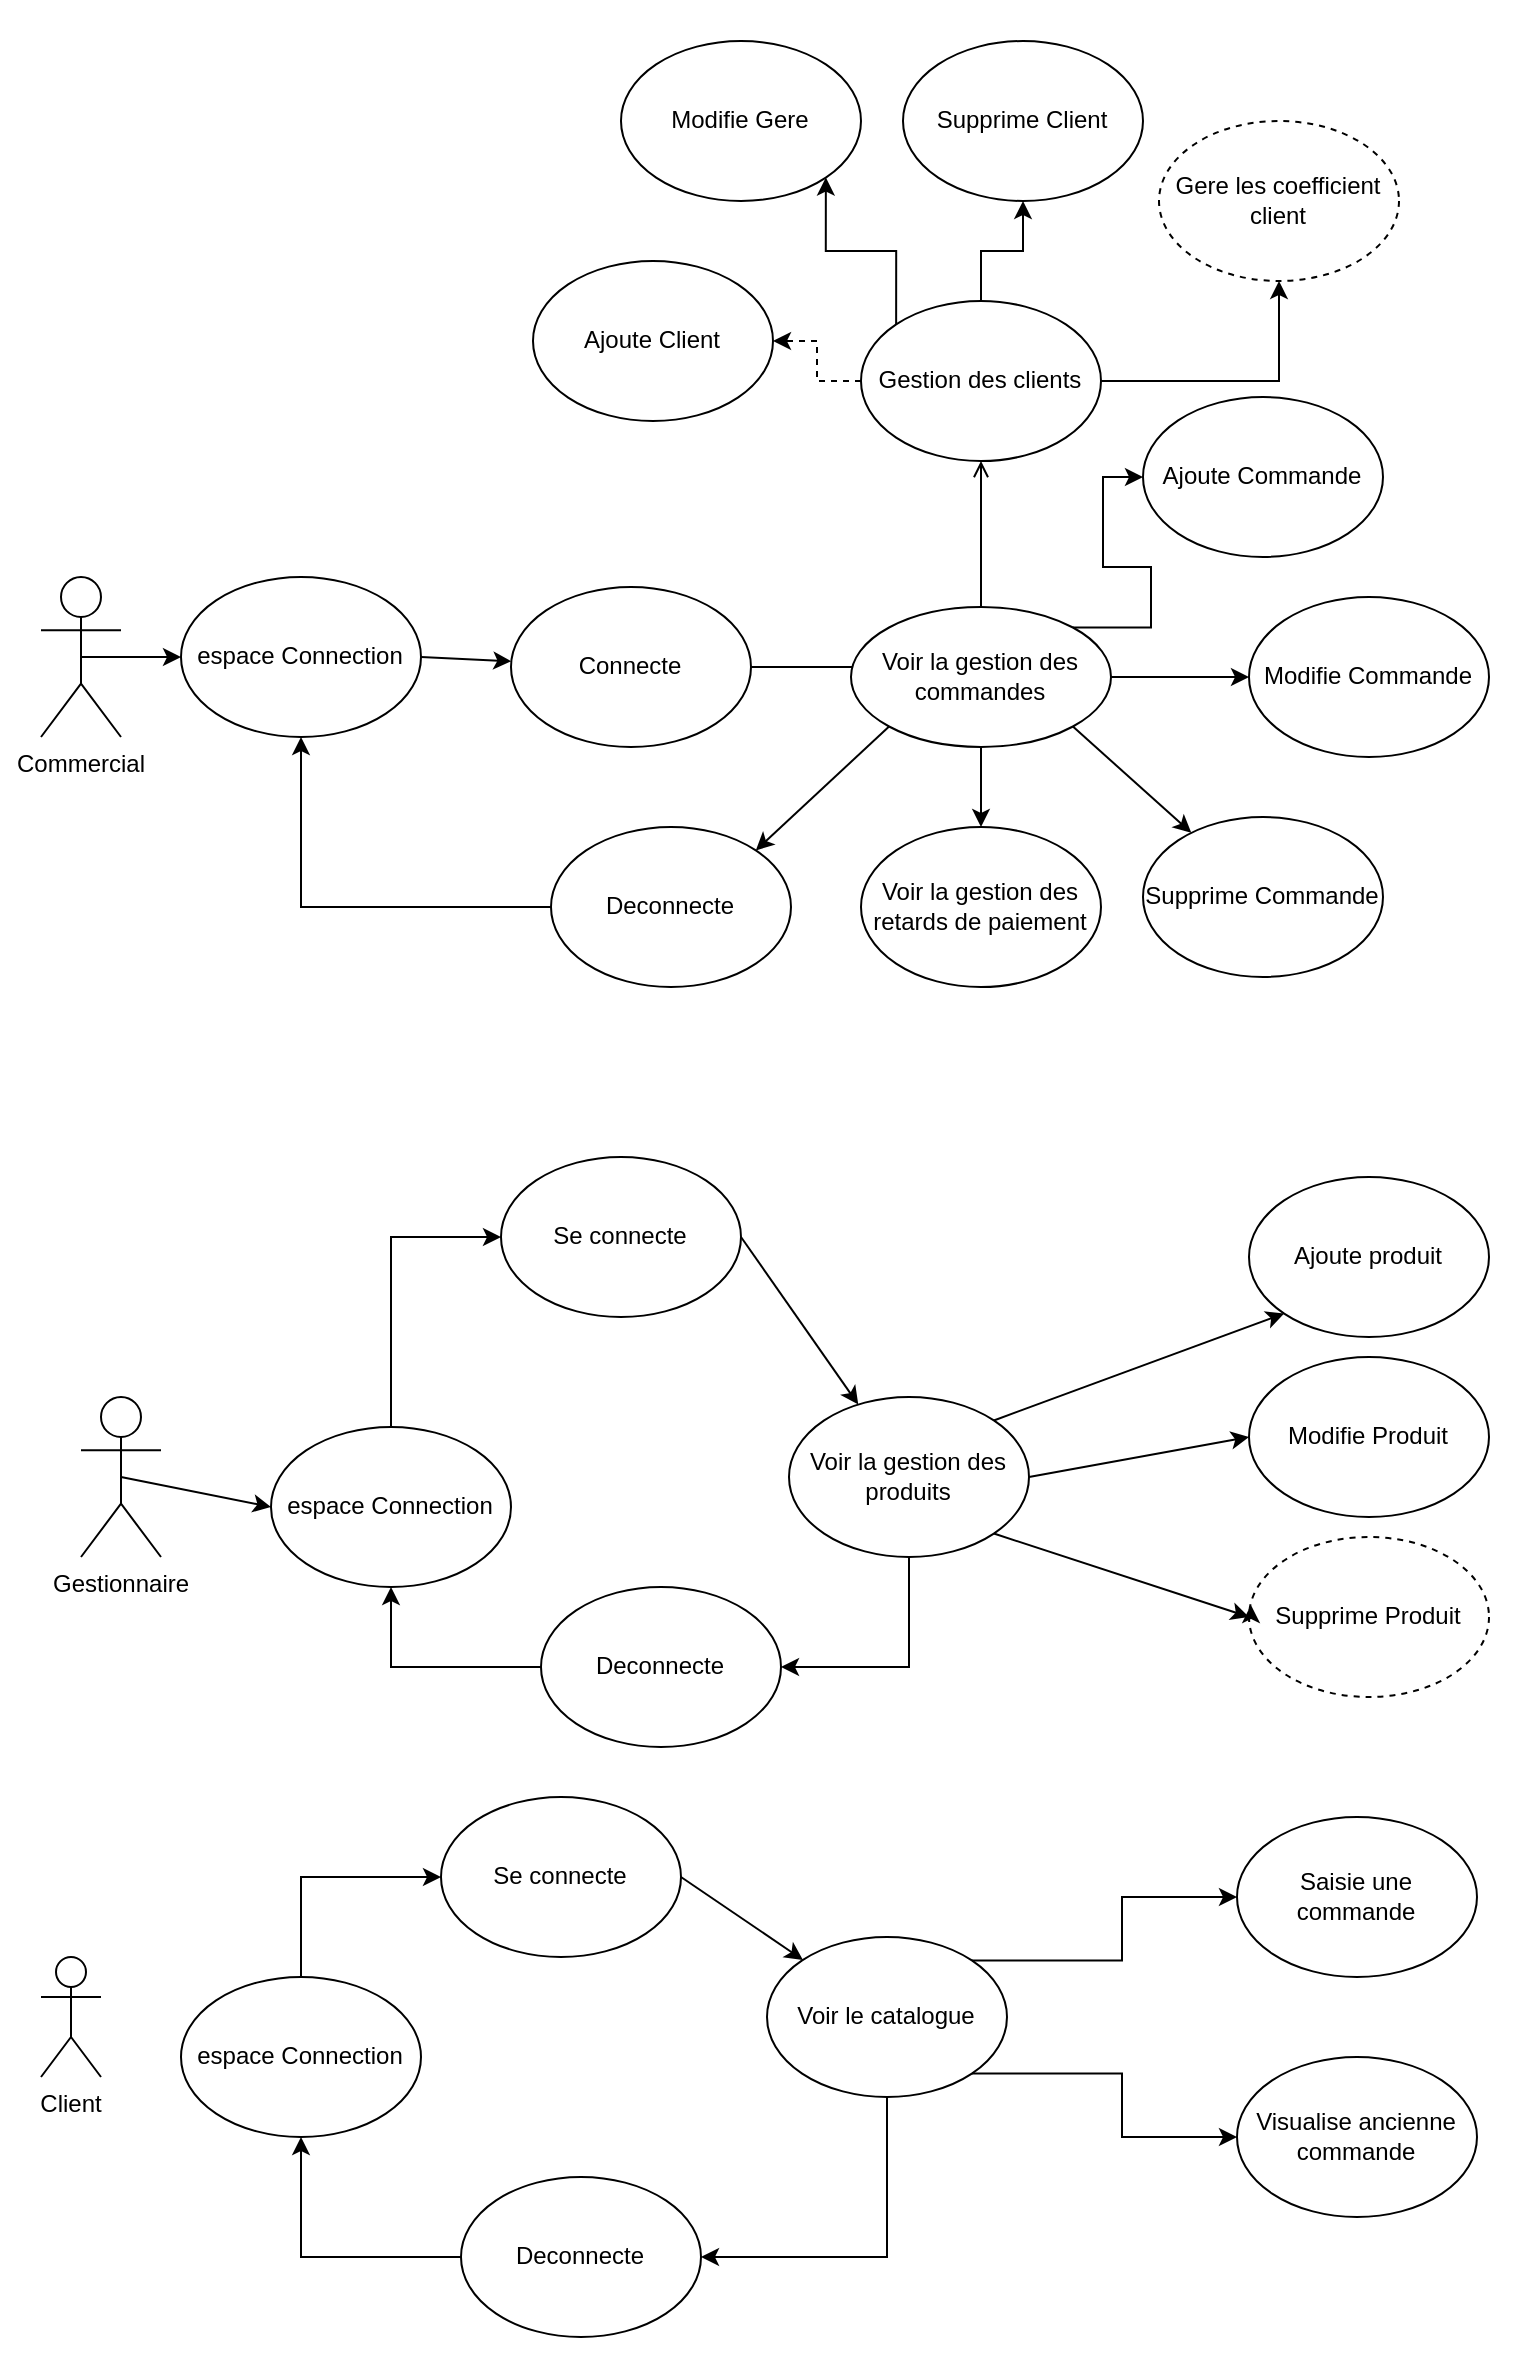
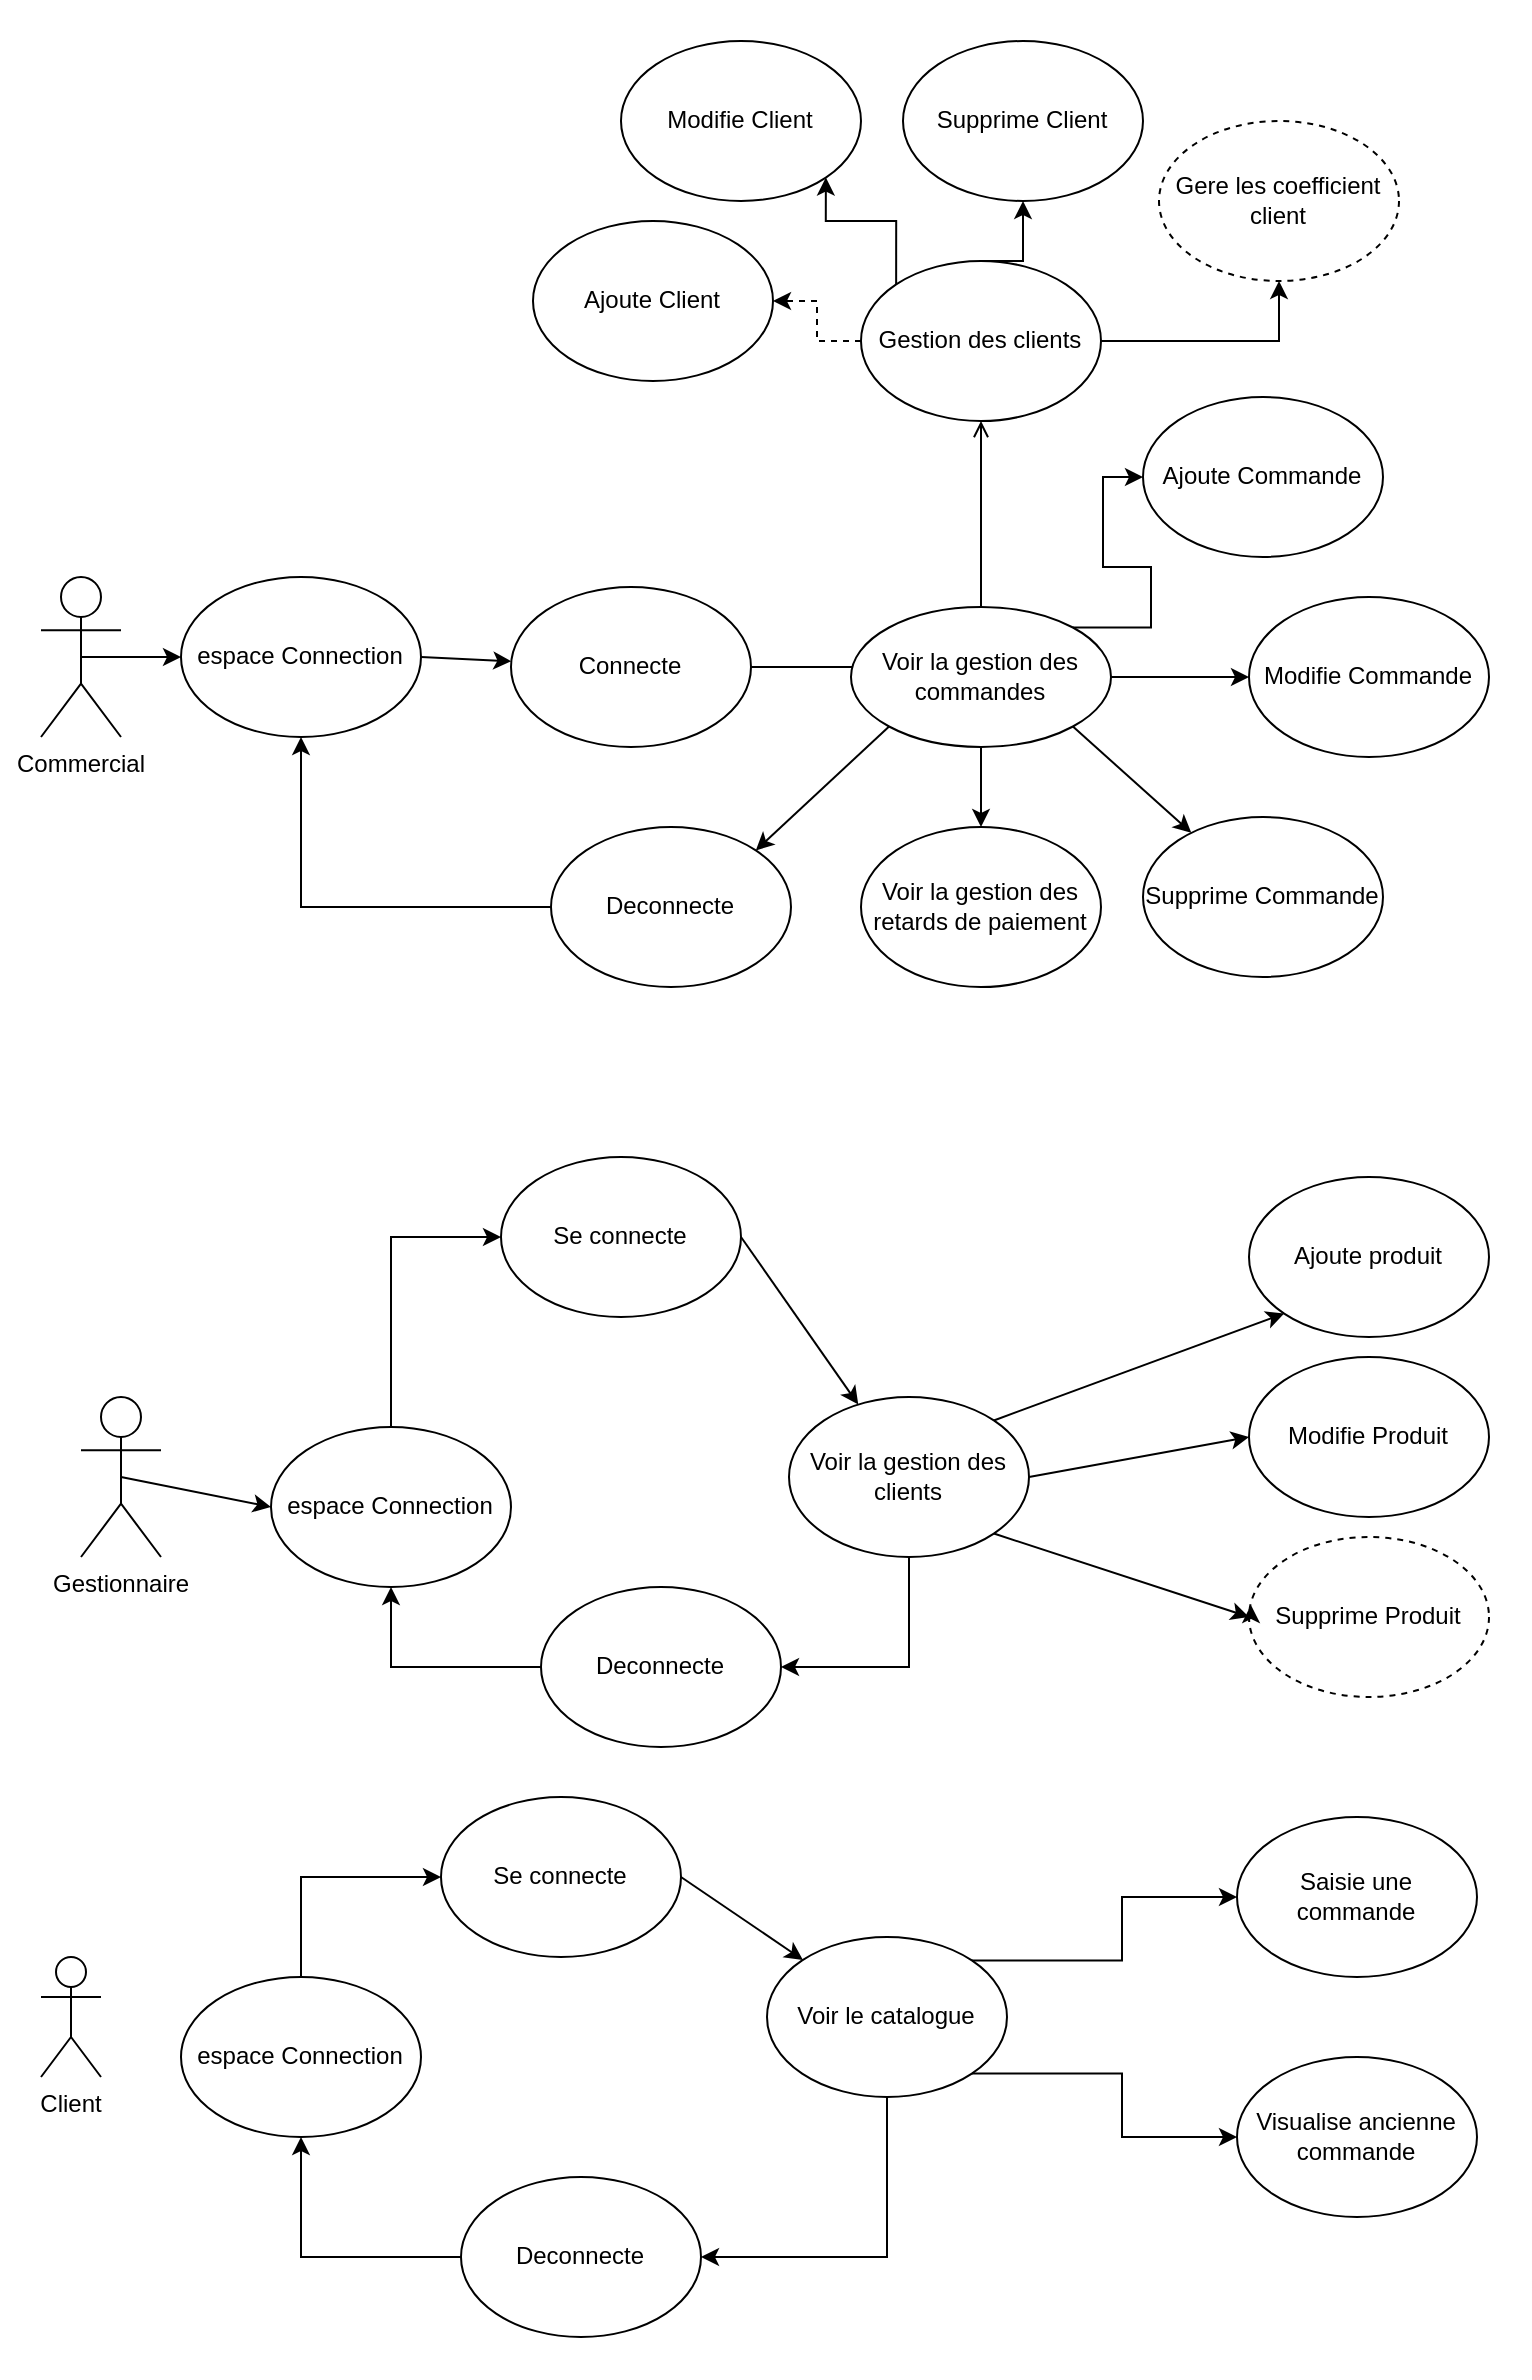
node "Modifie Gere": label "Modifie Gere" -> "Modifie Client"
node "Ajoute Client": moved (653, 341) -> (653, 301)
node "Gestion des clients": moved (981, 381) -> (981, 341)
node "Voir la gestion des produits": label "Voir la gestion des produits" -> "Voir la gestion des clients"
